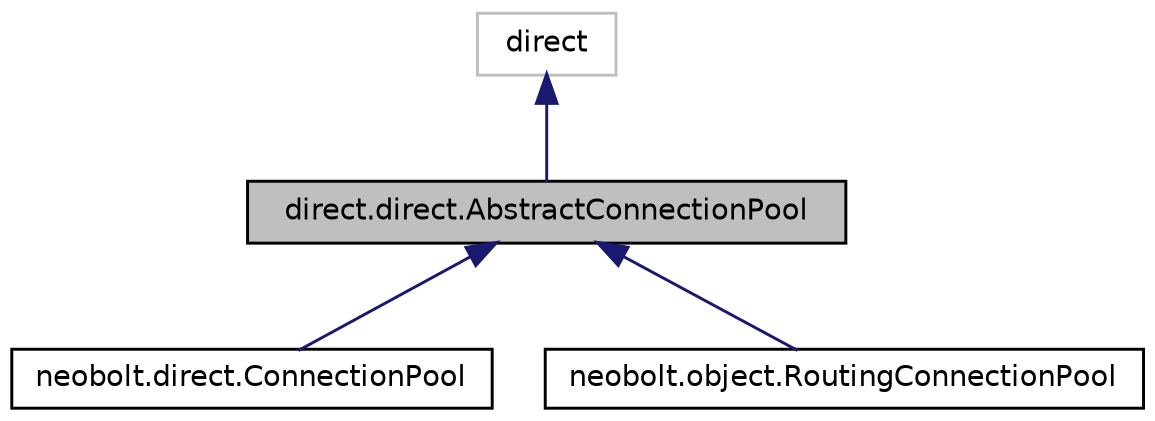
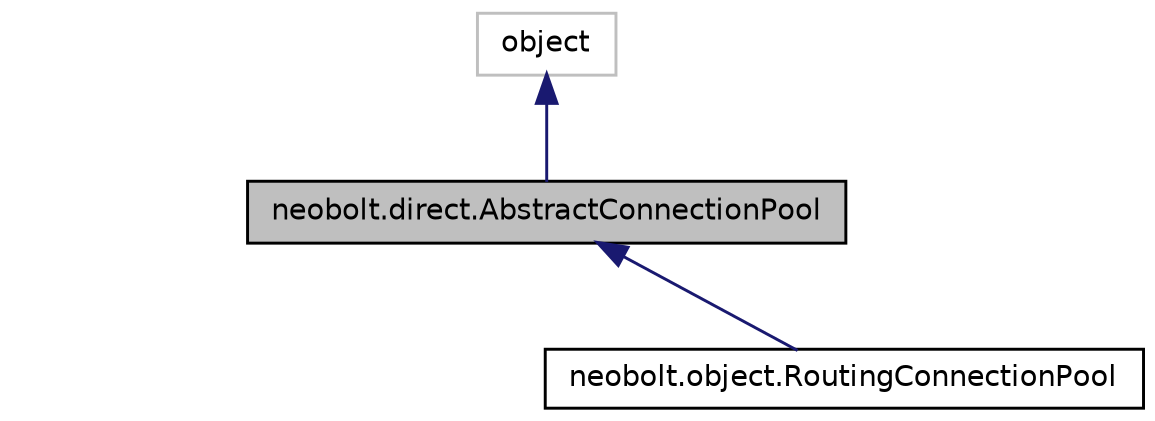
node "direct": label "direct" -> "object"
node "direct.direct.AbstractConnectionPool": label "direct.direct.AbstractConnectionPool" -> "neobolt.direct.AbstractConnectionPool"
node "neobolt.direct.ConnectionPool": removed
